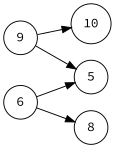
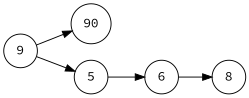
node "10": label "10" -> "90"
edge "6" -> "5": reversed
